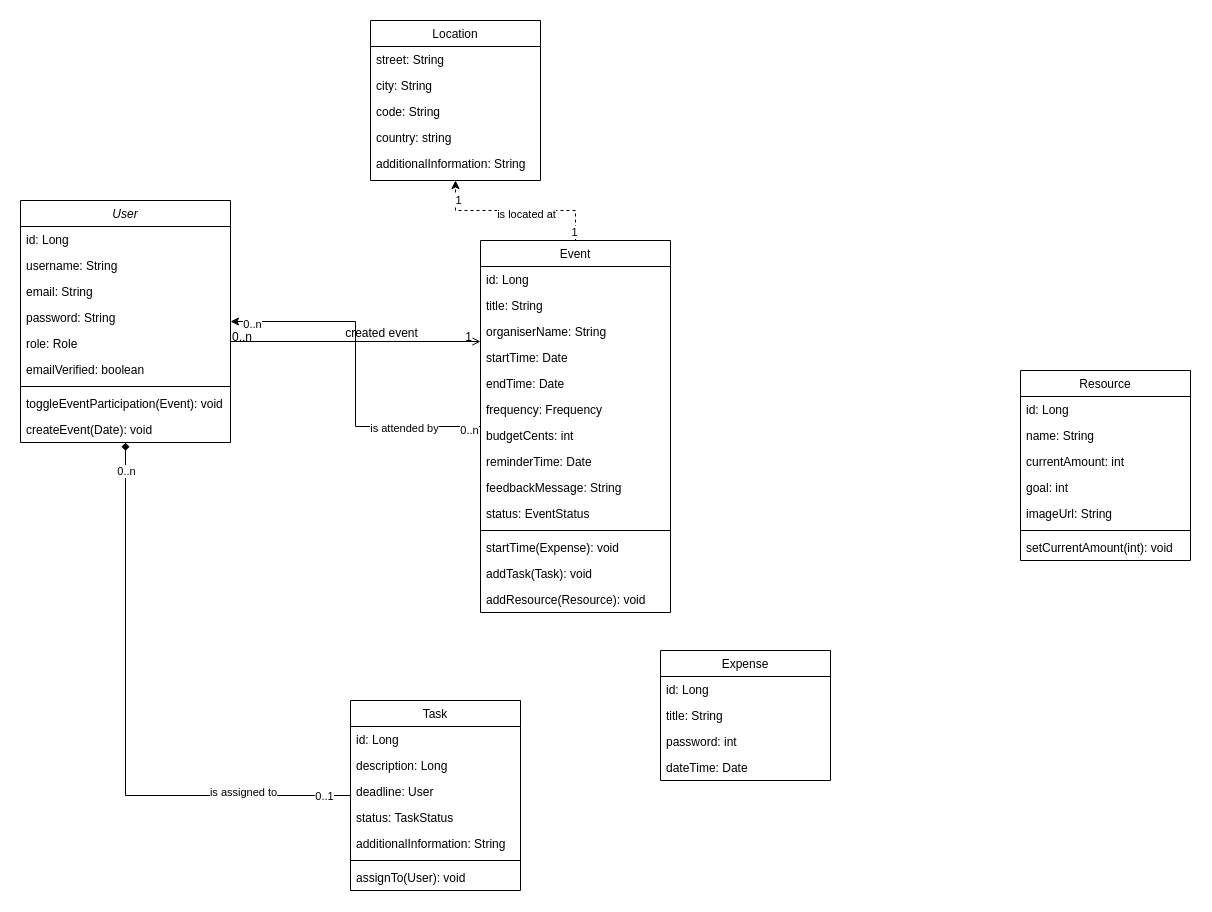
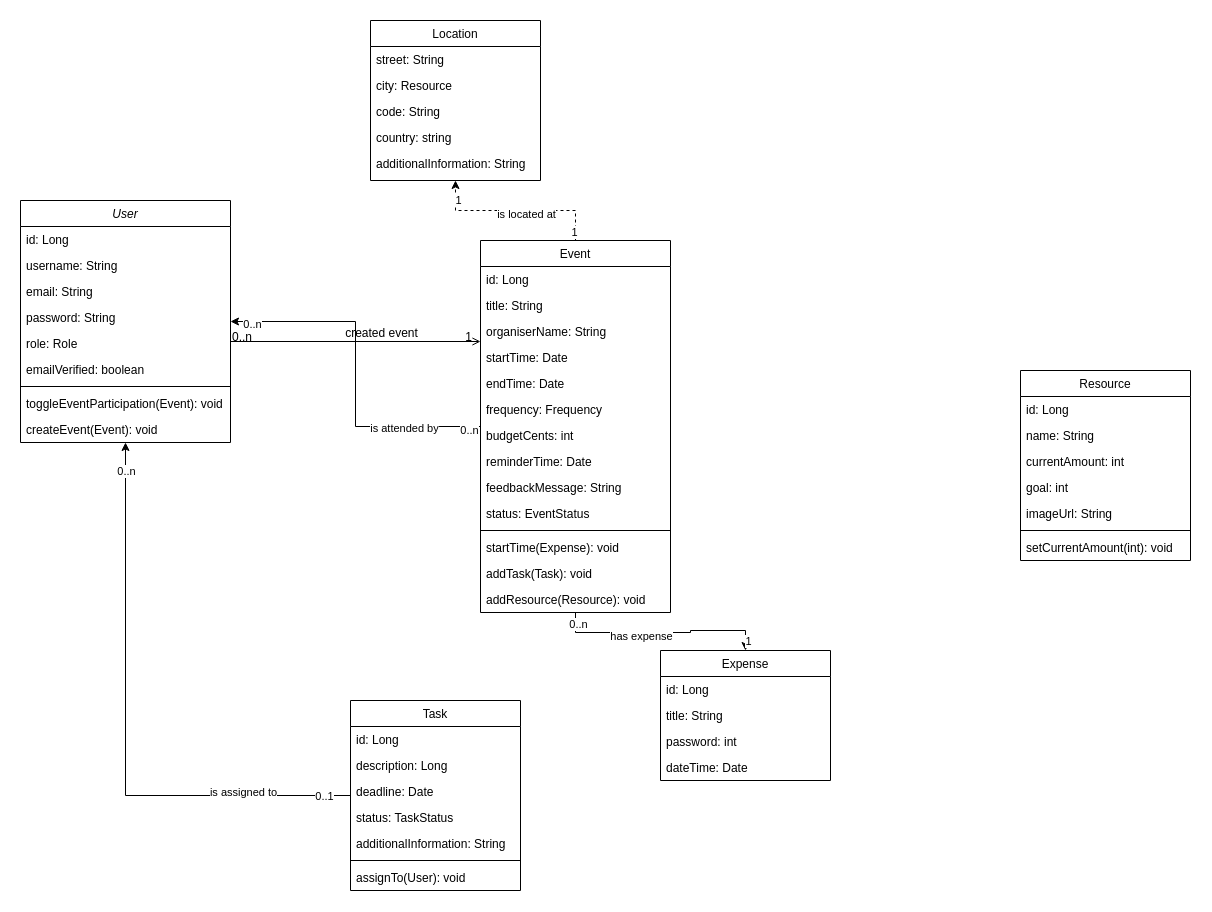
node "city: String": label "city: String" -> "city: Resource"
node "createEvent(Date): void": label "createEvent(Date): void" -> "createEvent(Event): void"
edge "Task" -> "User": arrowhead diamond -> classic
edge "Event" -> "Expense": added, labels "0..n", "has expense", "1"
node "deadline: User": label "deadline: User" -> "deadline: Date"
